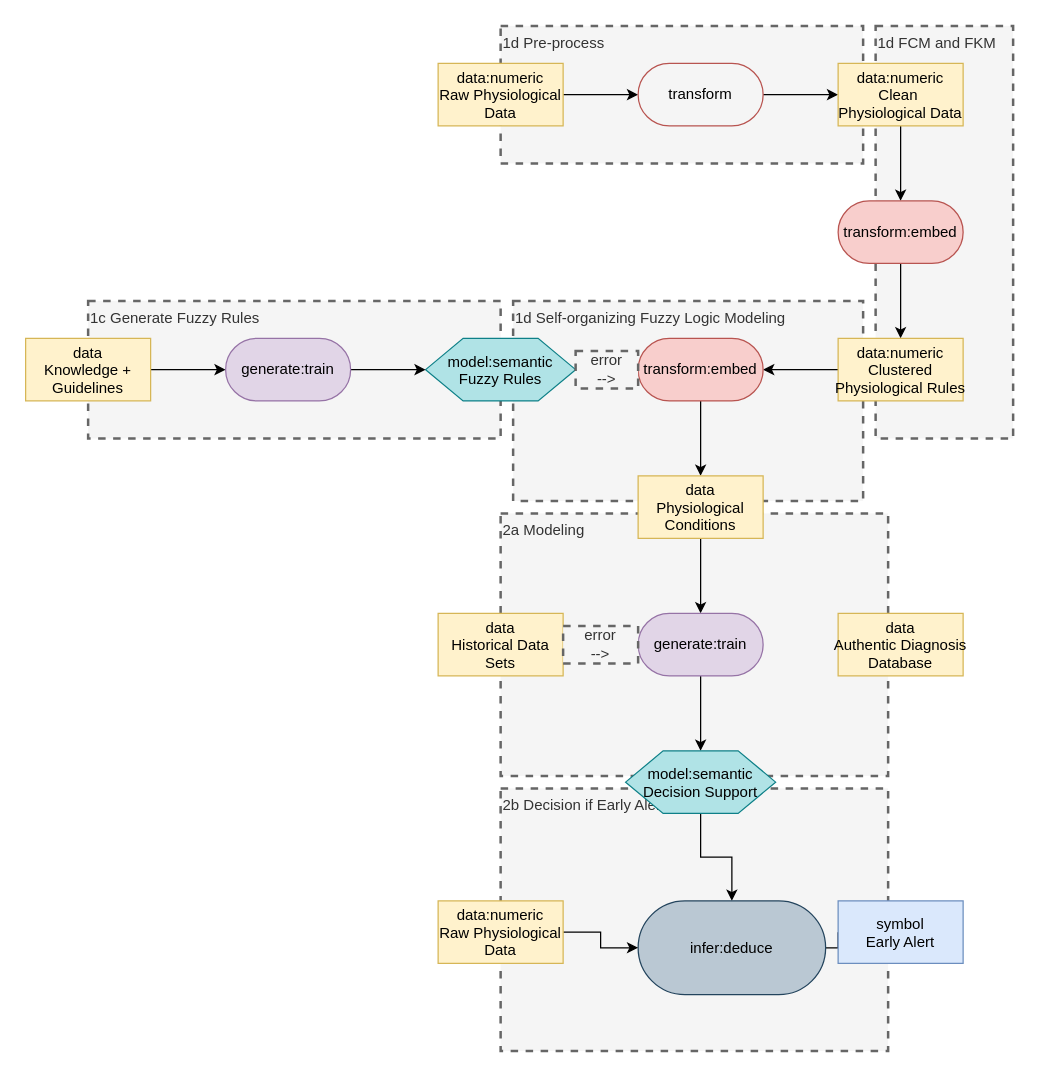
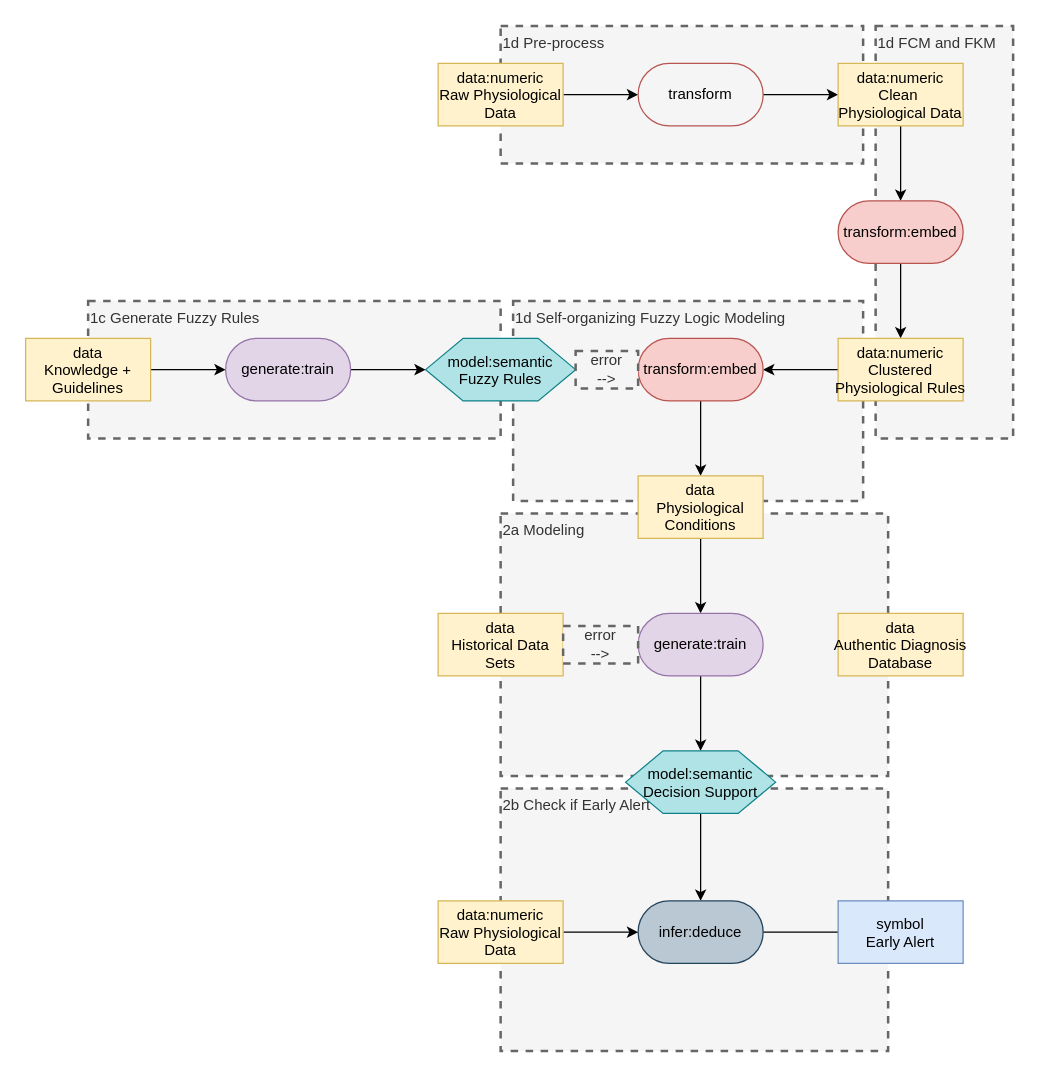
node "2b Decision if Early Alert": label "2b Decision if Early Alert" -> "2b Check if Early Alert"
node "infer:deduce": size 188x94 -> 125x63
